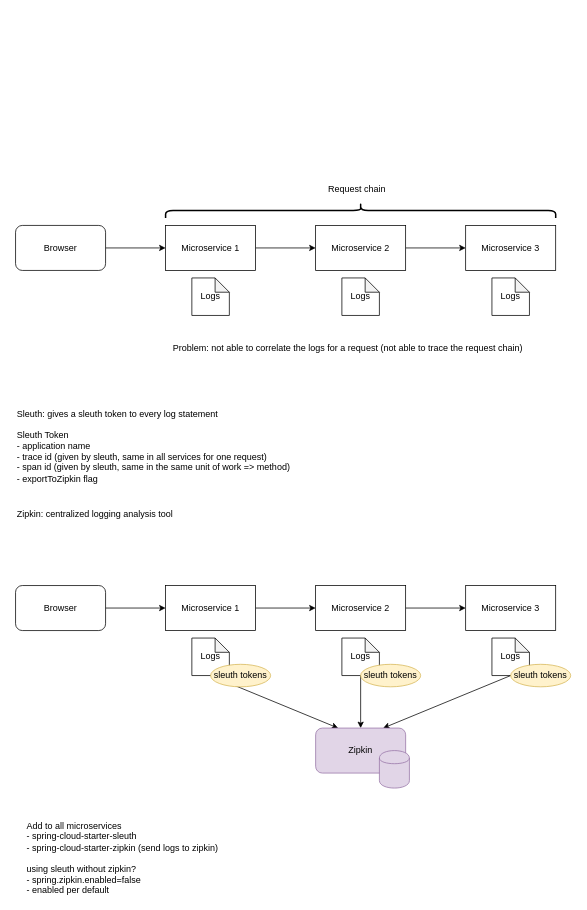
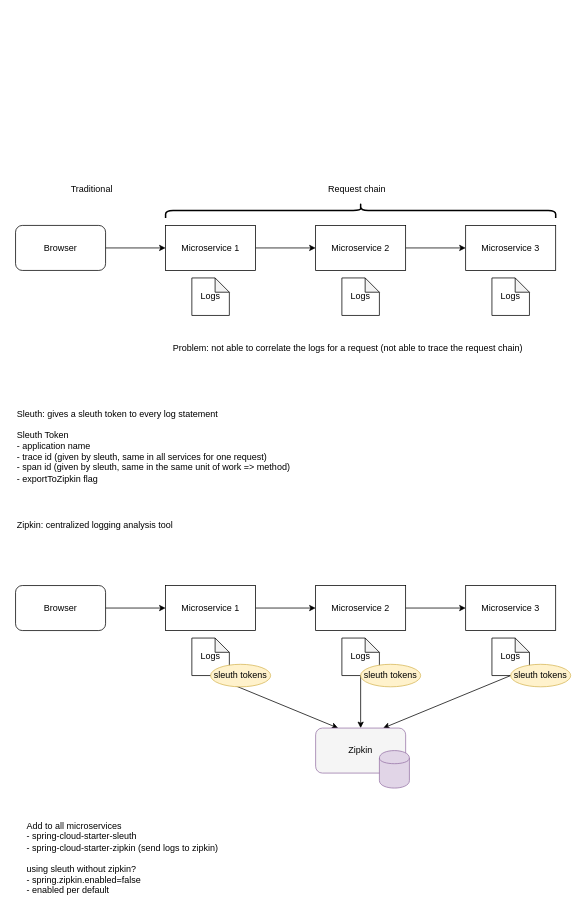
node "Traditional": added
node "Zipkin: centralized logging analysis tool": moved (98, 514) -> (98, 525)
node "Zipkin": fillcolor #e1d5e7 -> #f5f5f5
